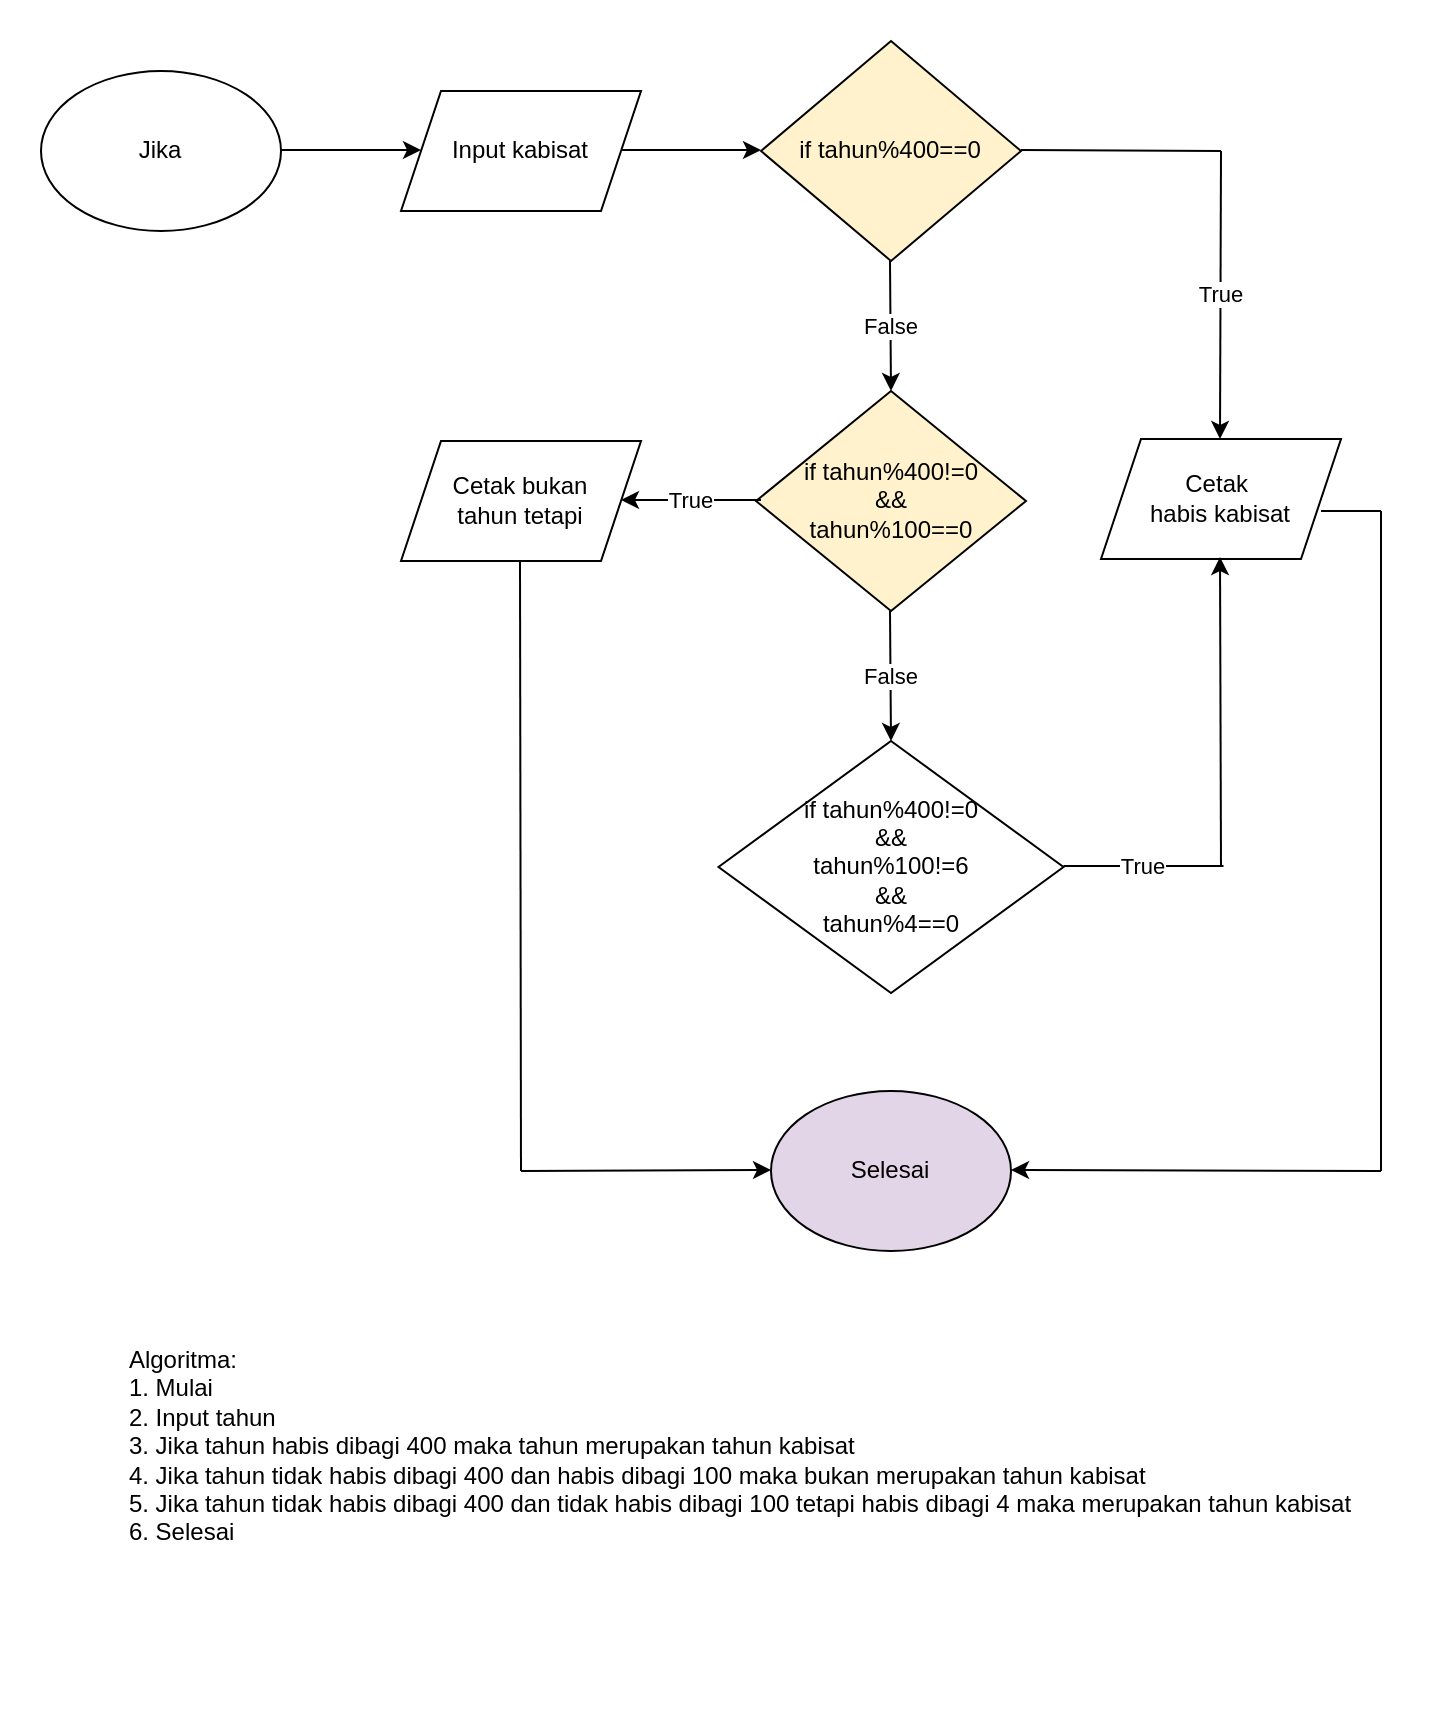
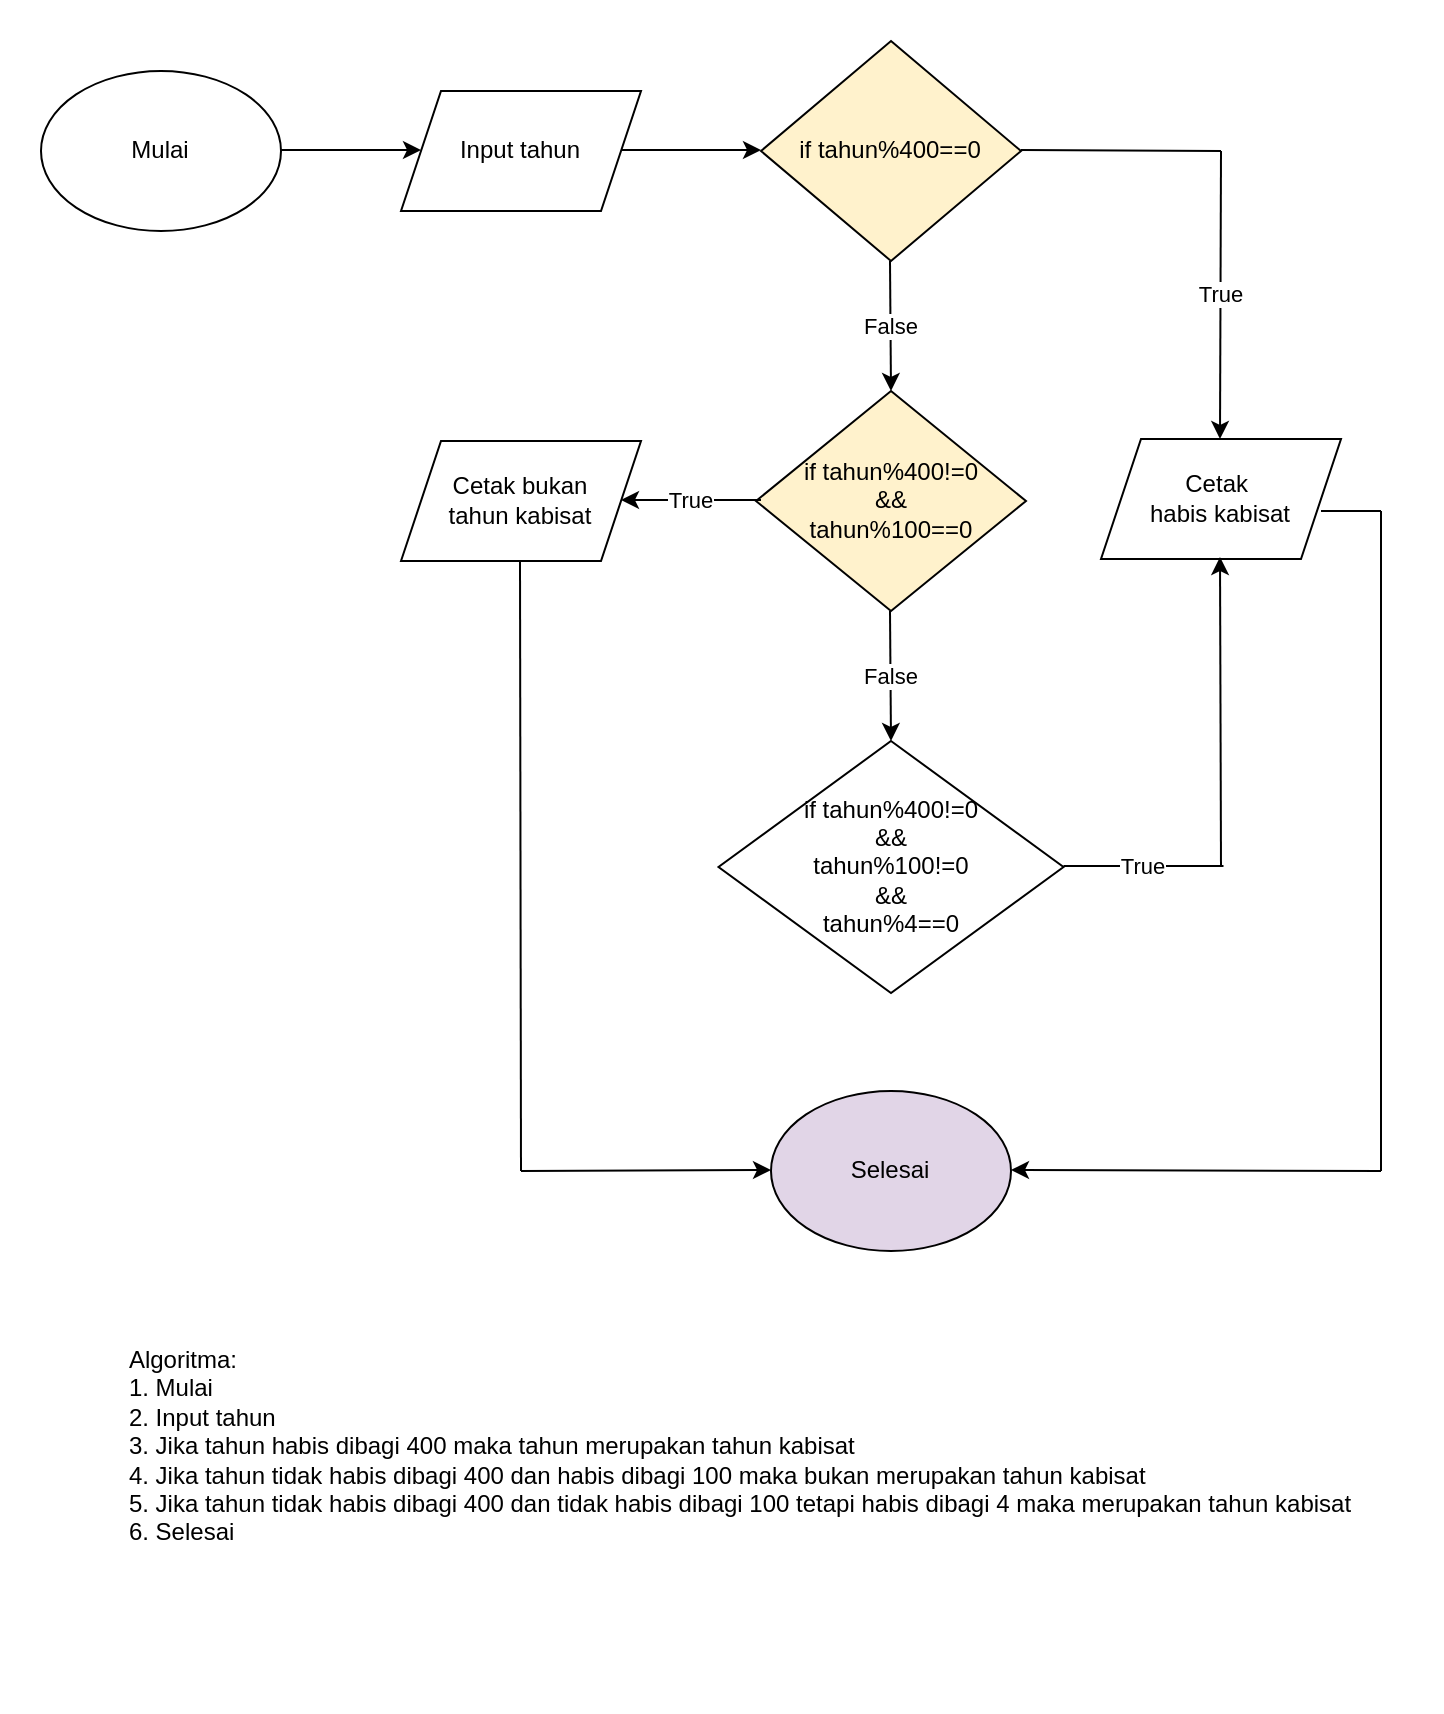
node "Jika": label "Jika" -> "Mulai"
node "Input kabisat": label "Input kabisat" -> "Input tahun"
node "Cetak bukan tahun tetapi": label "Cetak bukan tahun tetapi" -> "Cetak bukan tahun kabisat"
node "if tahun%400!=0 && tahun%100!=6 && tahun%4==0": label "if tahun%400!=0 && tahun%100!=6 && tahun%4==0" -> "if tahun%400!=0 && tahun%100!=0 && tahun%4==0"
